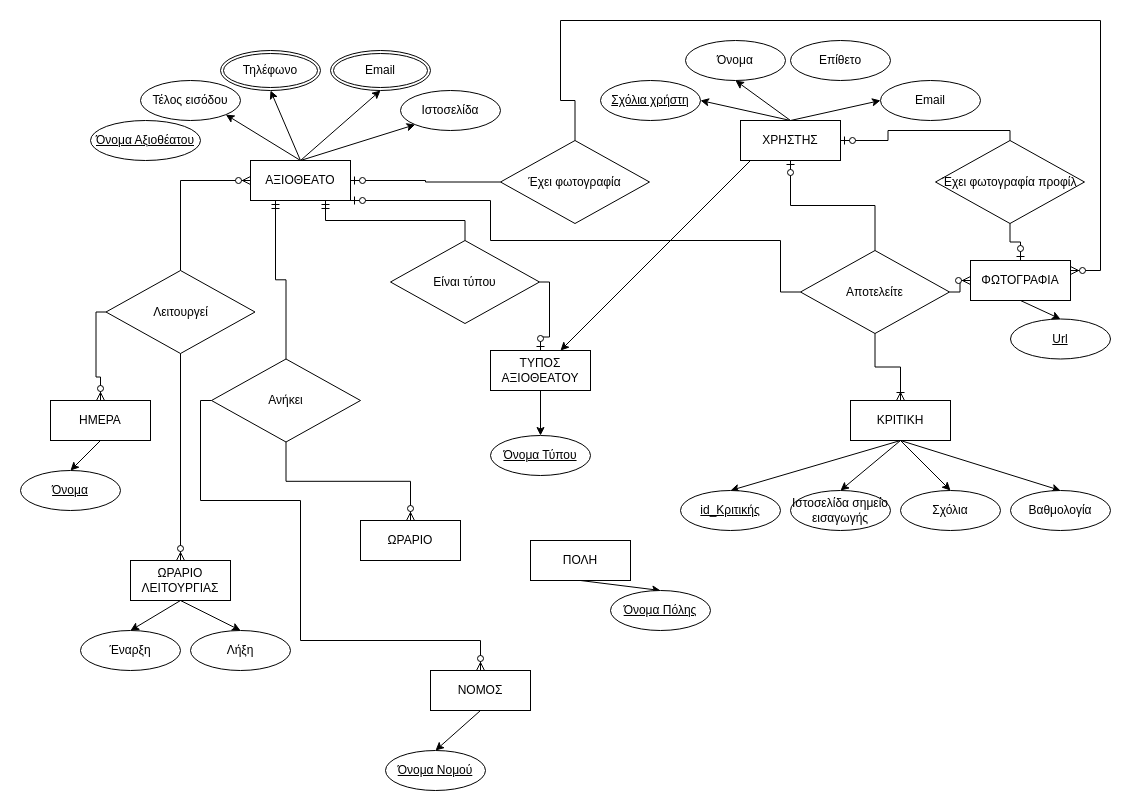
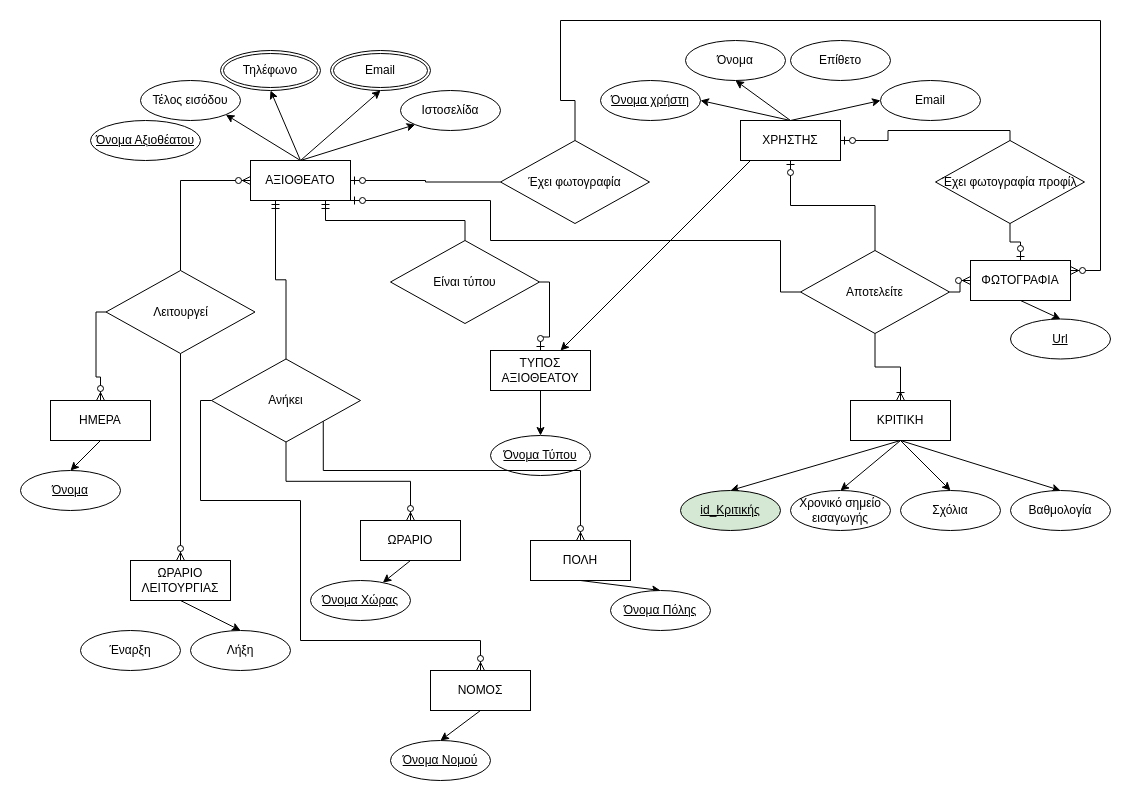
node "Σχόλια χρήστη": label "Σχόλια χρήστη" -> "Όνομα χρήστη"
edge "Ανήκει" -> "ΠΟΛΗ": added
node "id_Κριτικής": fillcolor #ffffff -> #d5e8d4
node "Ιστοσελίδα σημείο εισαγωγής": label "Ιστοσελίδα σημείο εισαγωγής" -> "Χρονικό σημείο εισαγωγής"
edge "ΩΡΑΡΙΟ" -> "Όνομα Χώρας": added
node "Όνομα Χώρας": added
edge "ΩΡΑΡΙΟ ΛΕΙΤΟΥΡΓΙΑΣ" -> "Έναρξη": removed
node "Όνομα Νομού": moved (436, 771) -> (441, 761)
